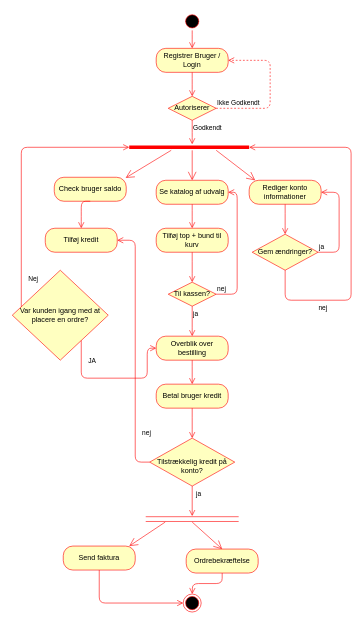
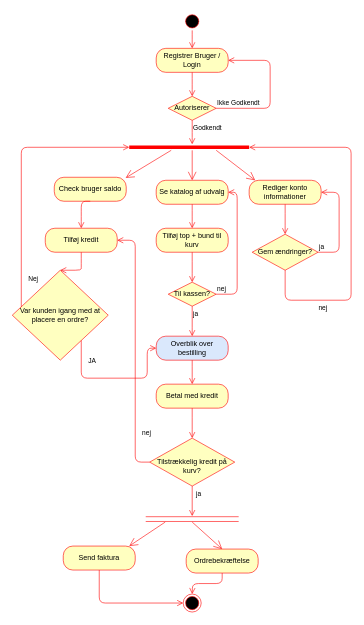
edge "Autoriserer" -> "Registrer Bruger / Login": style dashed -> solid
edge "Tilføj kredit" -> "Var kunden igang med at placere en ordre?": added
node "Overblik over bestilling": fillcolor #ffffc0 -> #dae8fc
node "Betal bruger kredit": label "Betal bruger kredit" -> "Betal med kredit"
node "Tilstrækkelig kredit på konto?": label "Tilstrækkelig kredit på konto?" -> "Tilstrækkelig kredit på kurv?"
